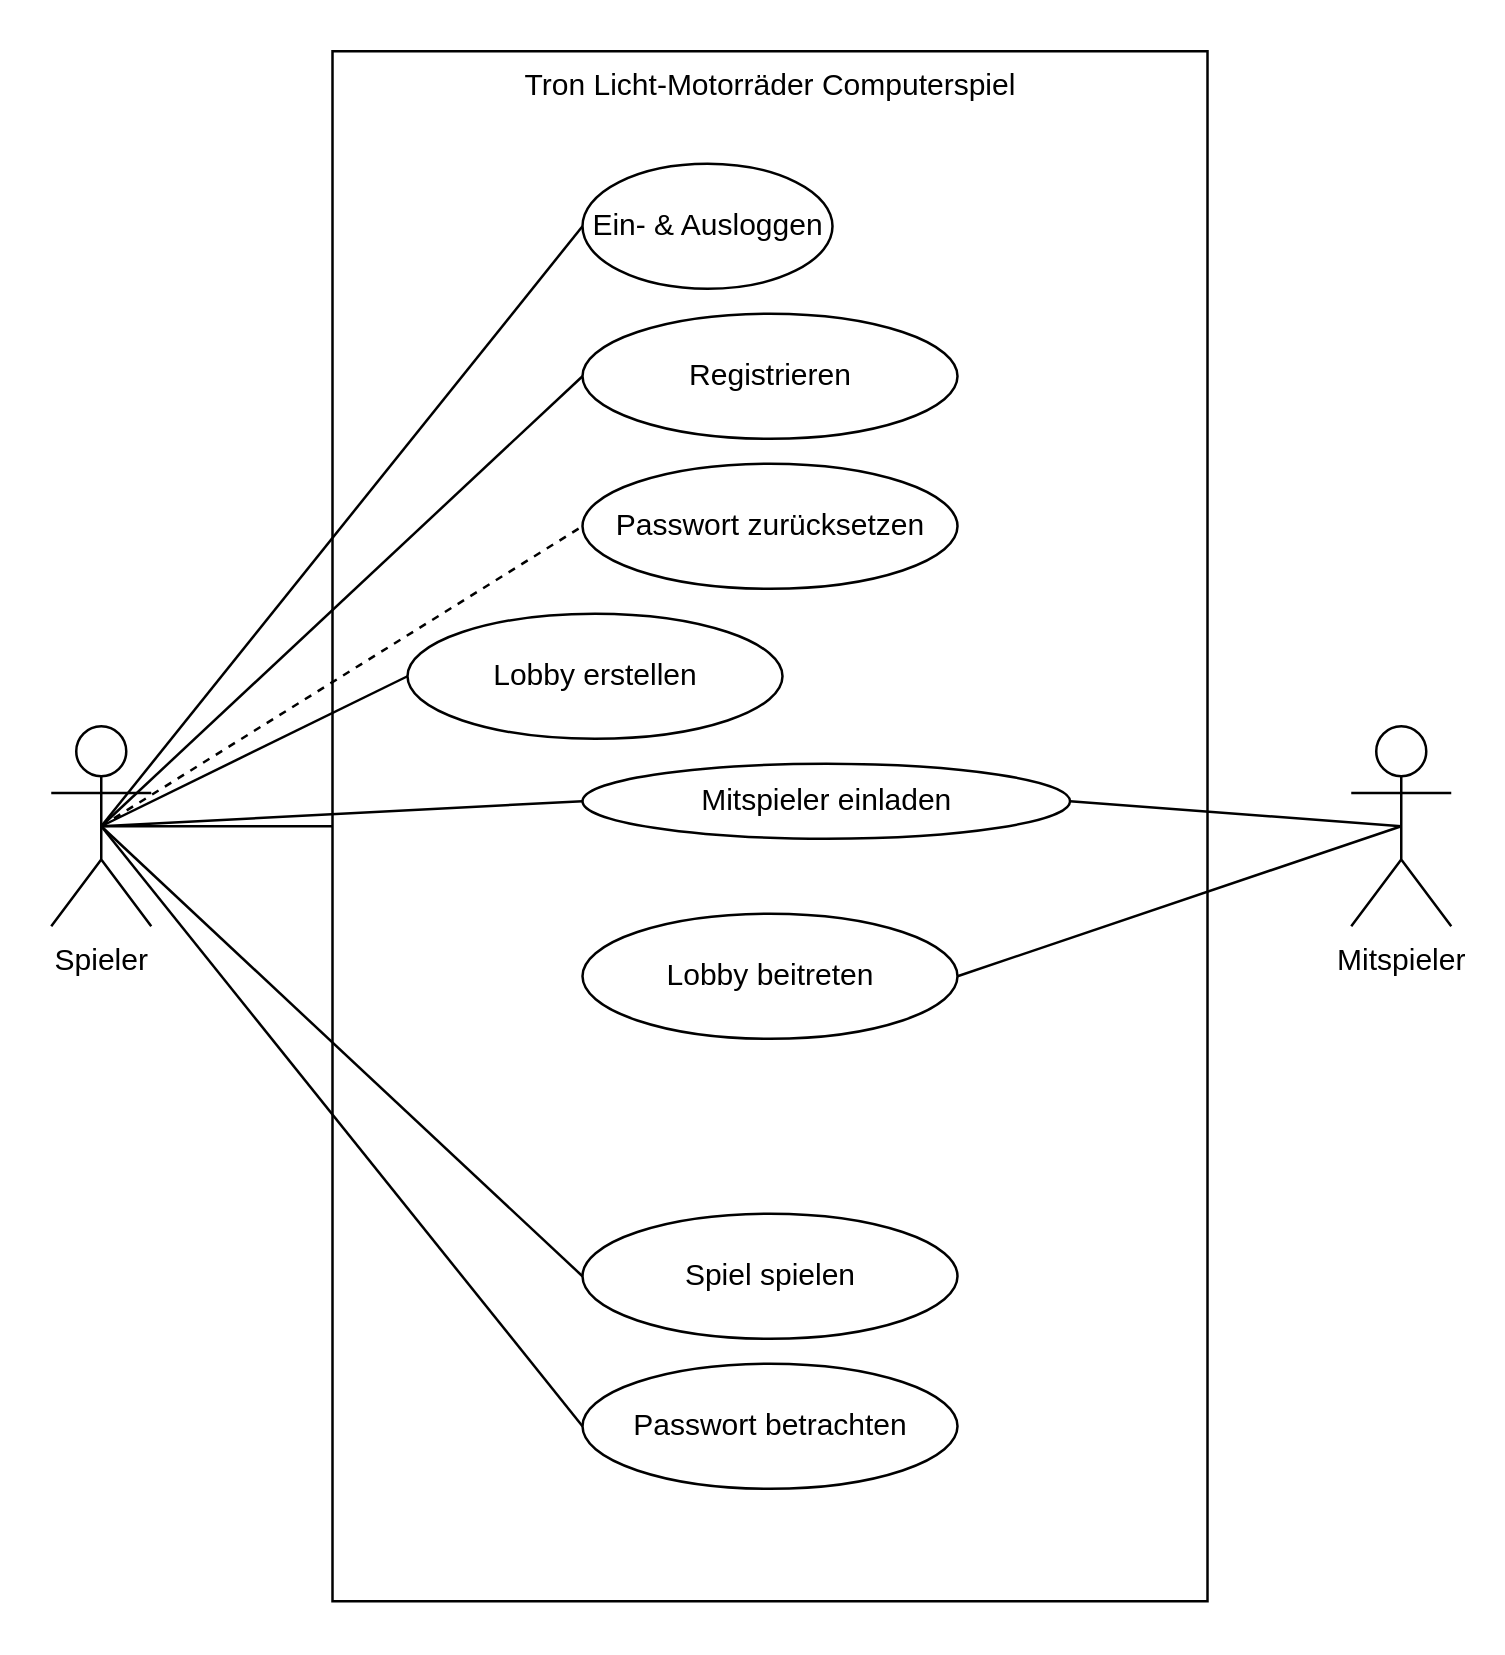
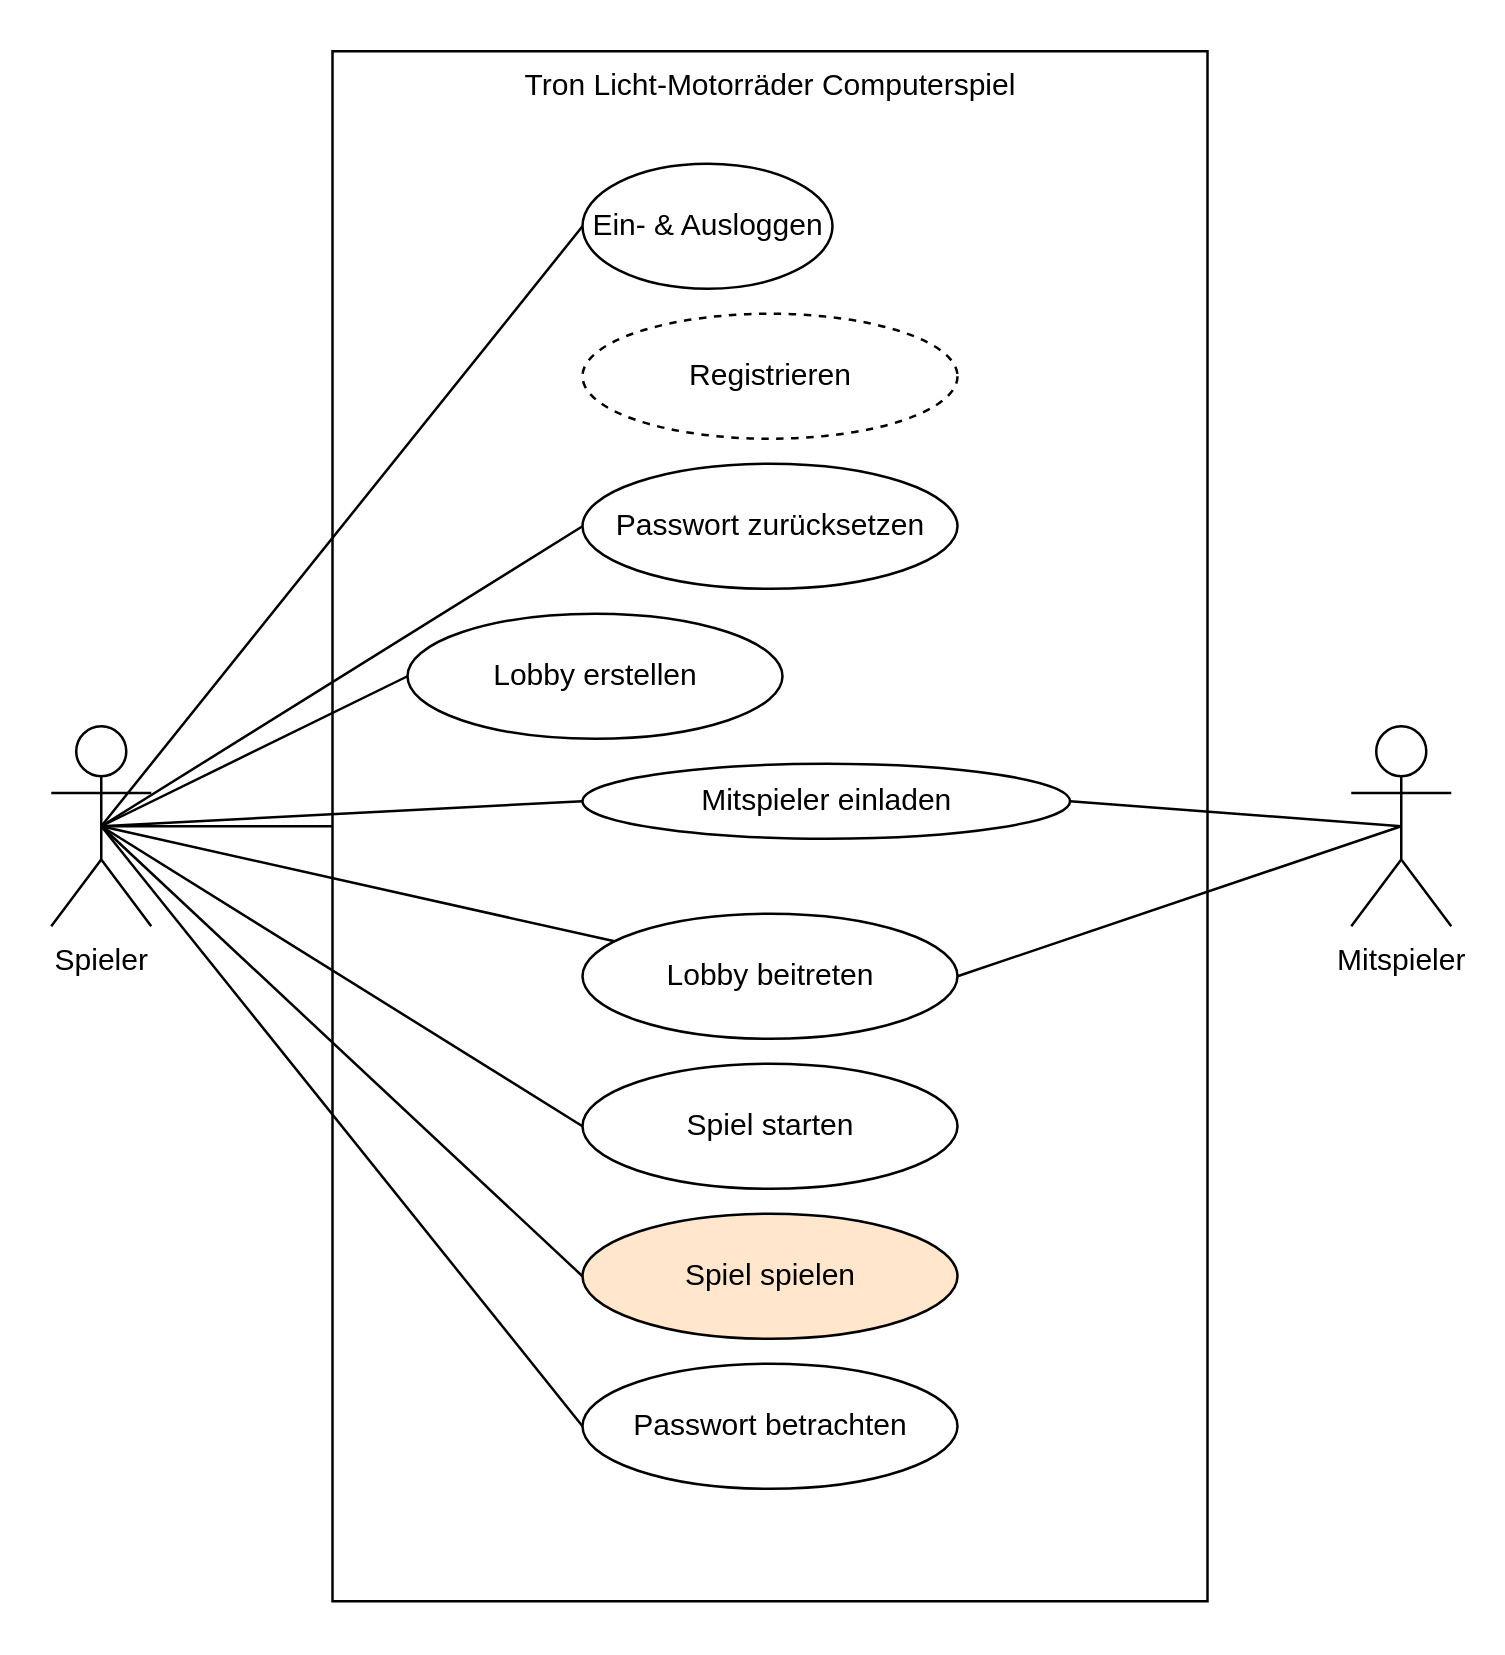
node "Registrieren": style solid -> dashed
edge "Registrieren" -- "Spieler": now "Lobby beitreten" -- "Spieler"
edge "Passwort zurücksetzen" -- "Spieler": style dashed -> solid
edge "Spieler" -- "Spiel starten": added
node "Spiel starten": added
node "Spiel spielen": fillcolor #ffffff -> #ffe6cc
